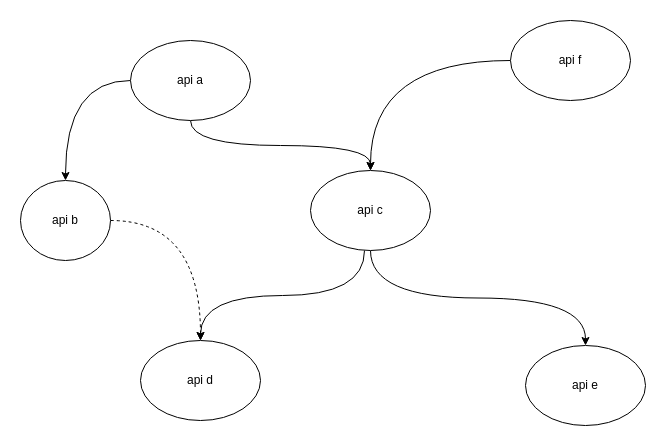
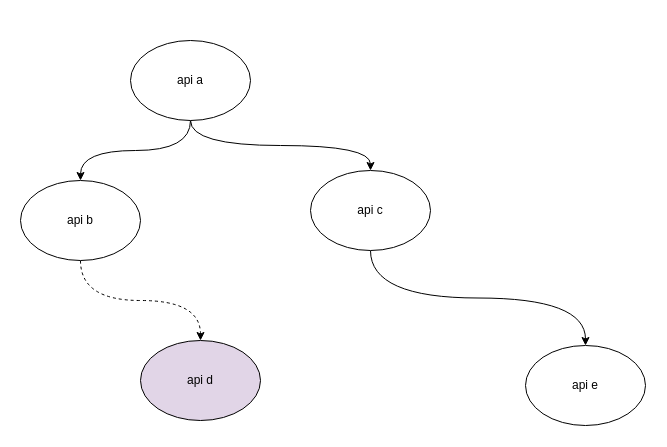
node "api f": removed
edge "api f" -> "api c": removed
node "api b": size 90x80 -> 120x80
edge "api c" -> "api d": removed
node "api d": fillcolor #ffffff -> #e1d5e7
